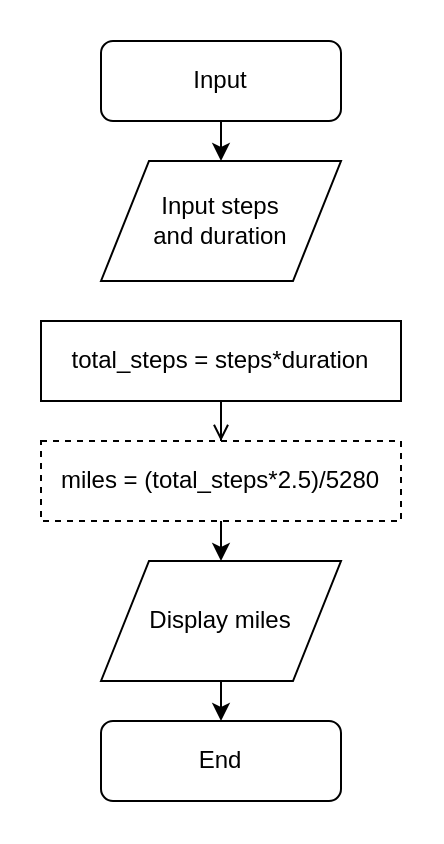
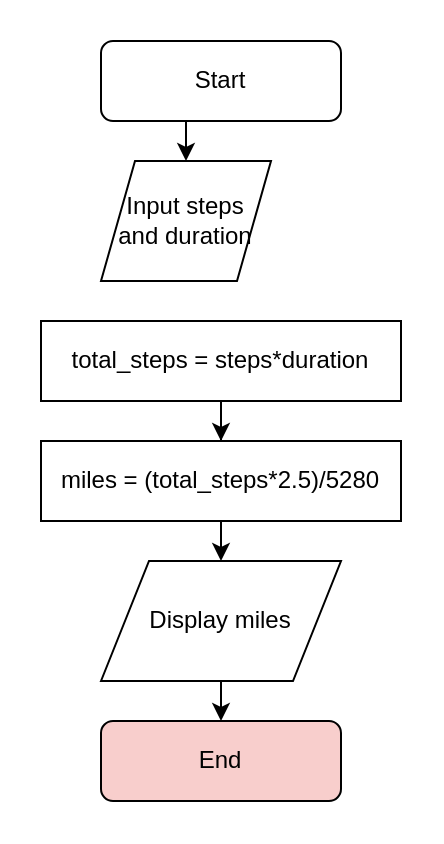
node "Input": label "Input" -> "Start"
node "Input steps and duration": size 240x120 -> 170x120
edge "total_steps = steps*duration" -> "miles = (total_steps*2.5)/5280": arrowhead open -> classic
node "miles = (total_steps*2.5)/5280": style dashed -> solid
node "End": fillcolor #ffffff -> #f8cecc
